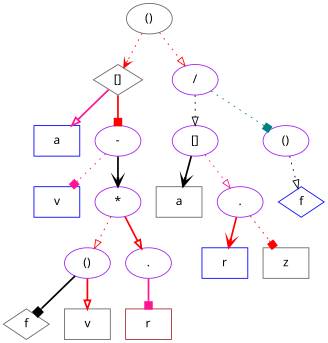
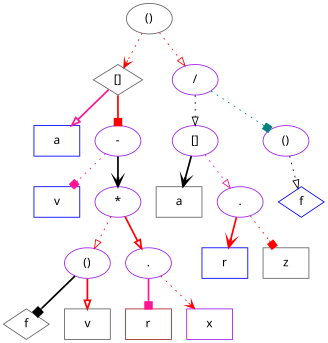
node "x": added
